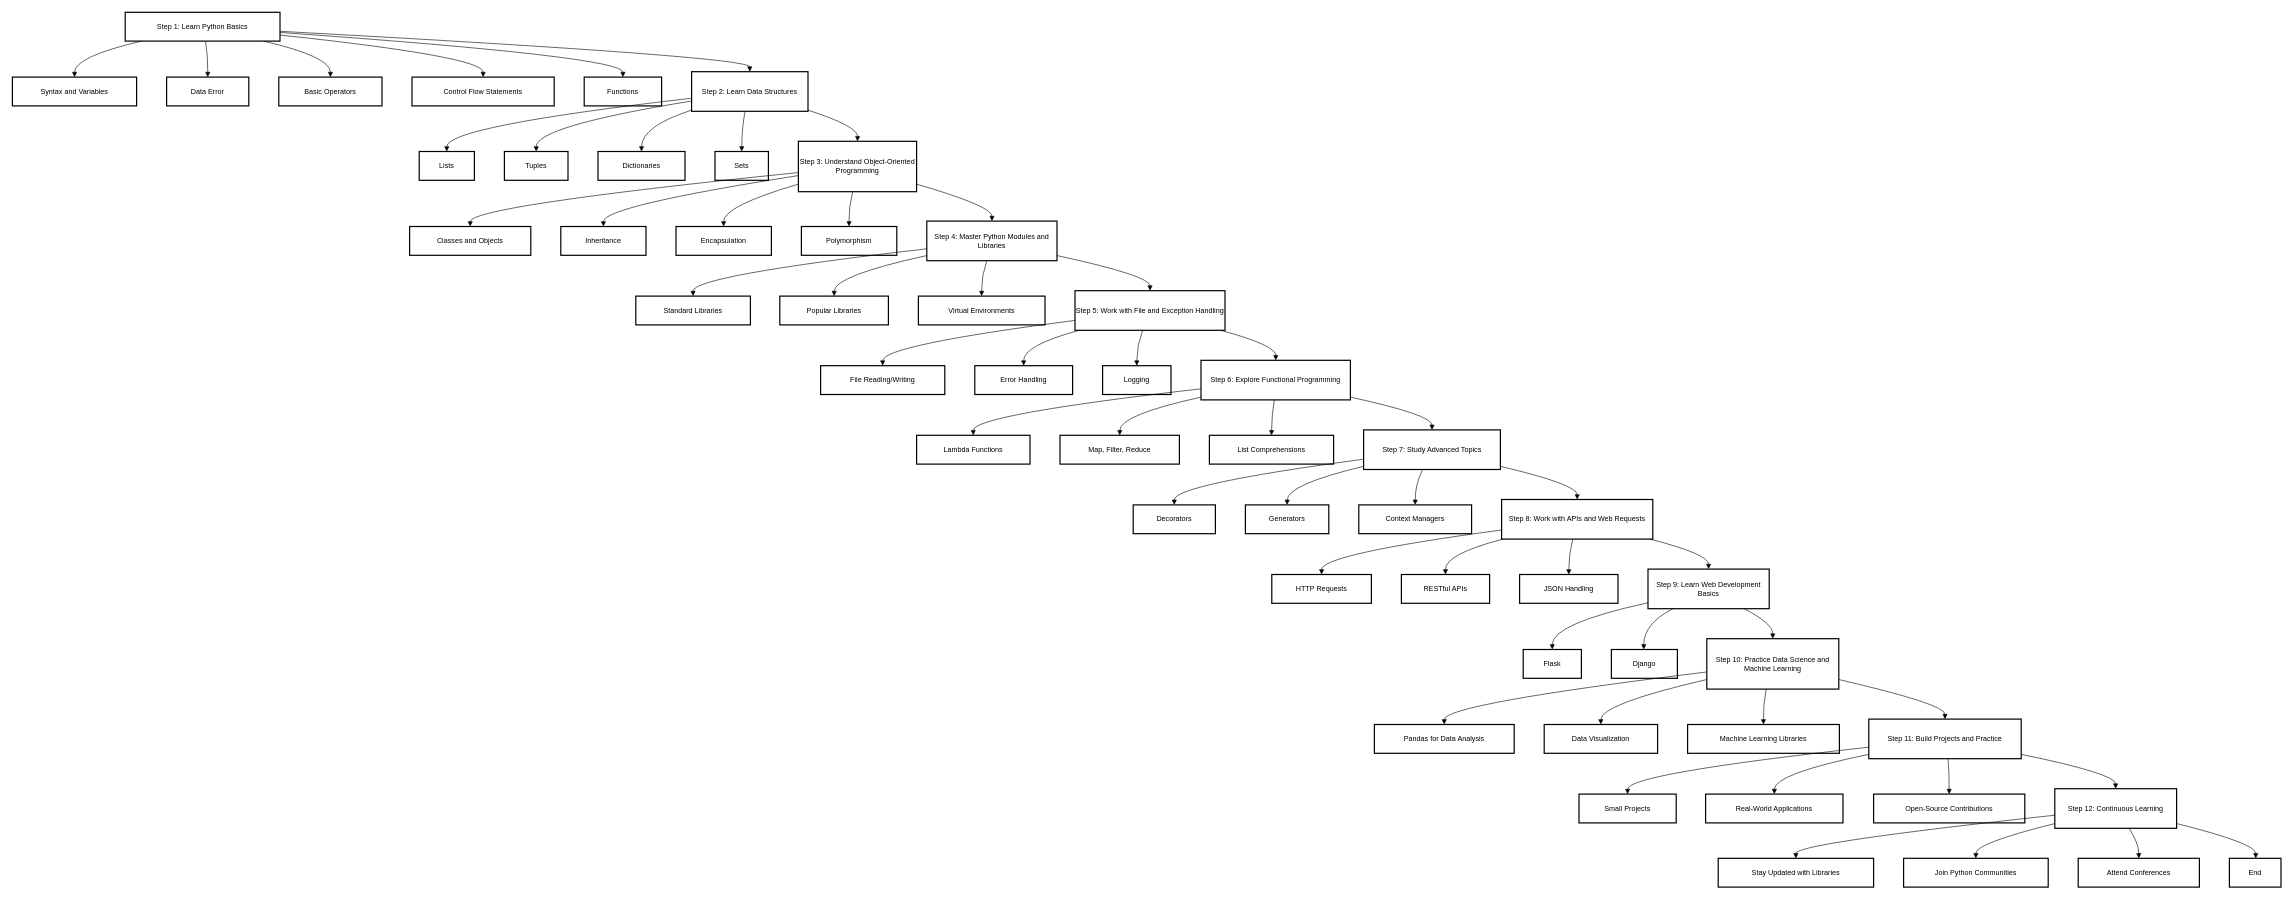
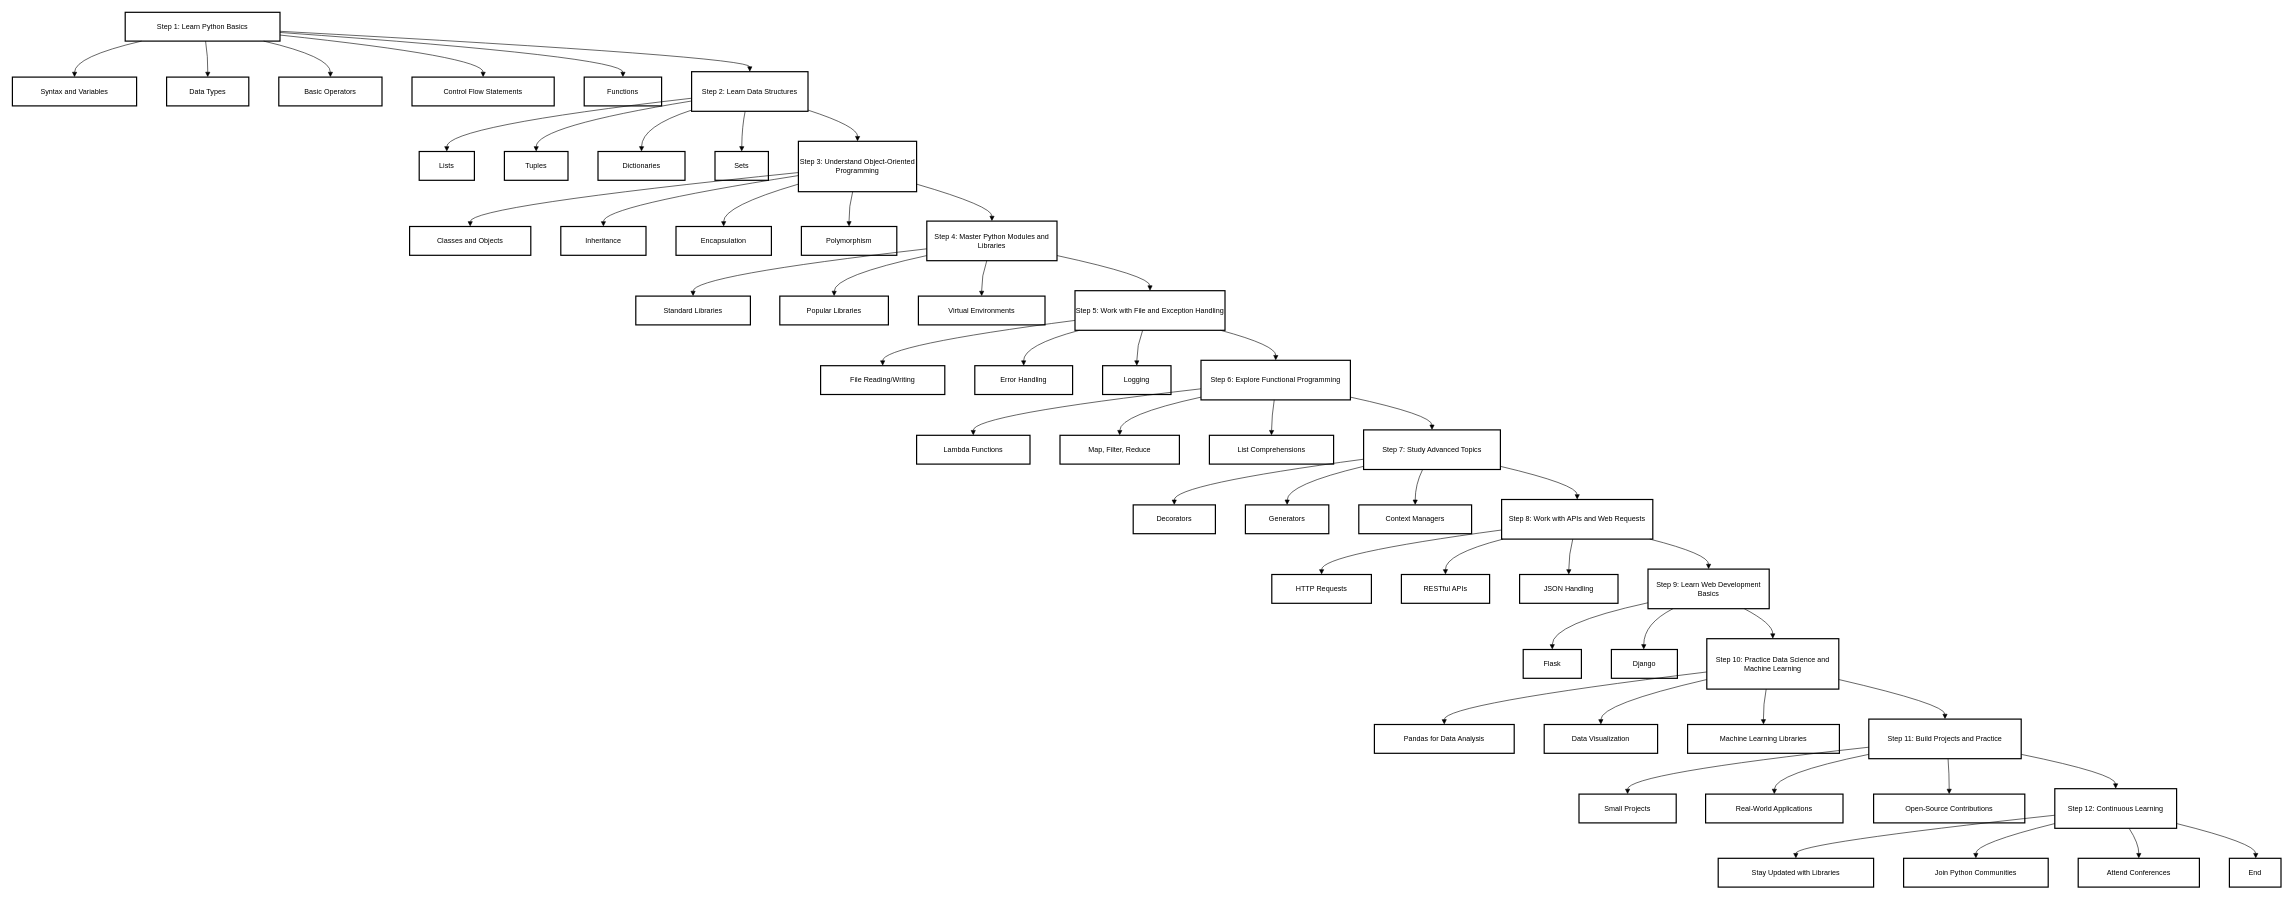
node "Data Error": label "Data Error" -> "Data Types"
